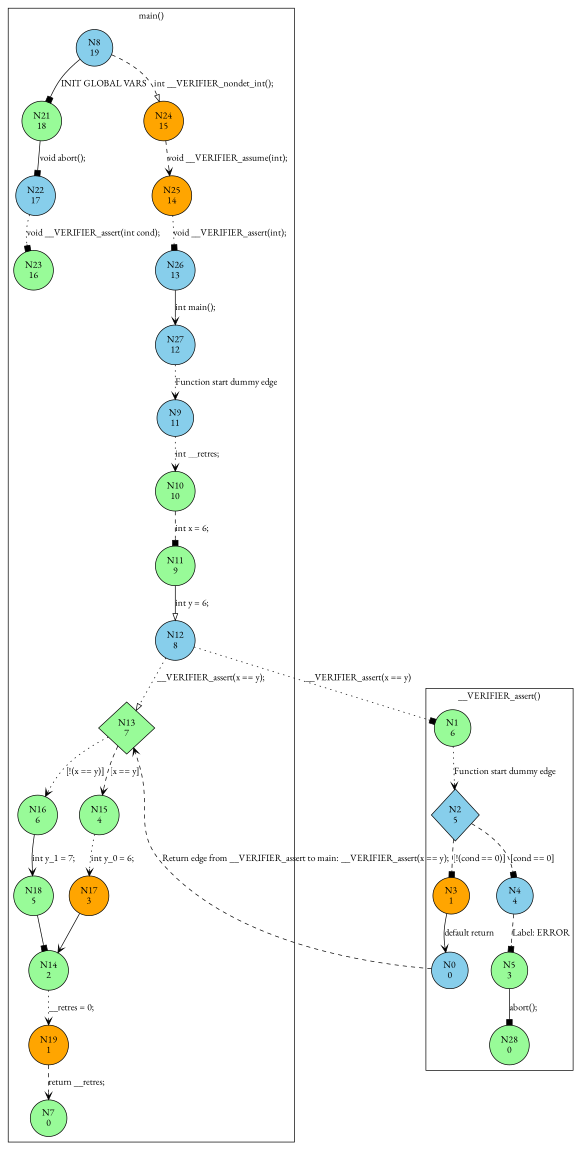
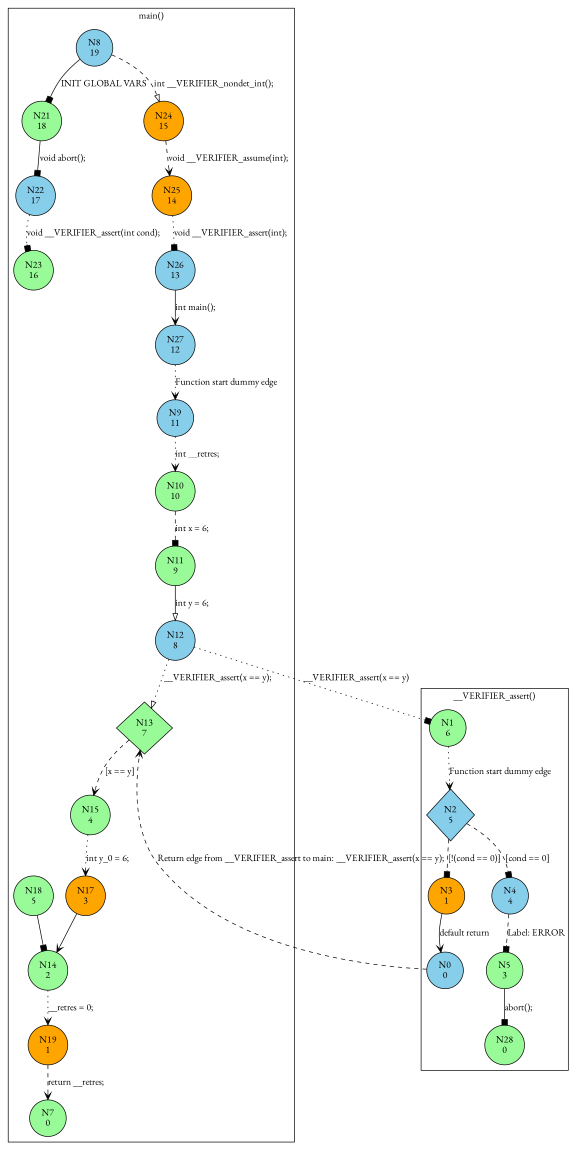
node "N16 6": removed
